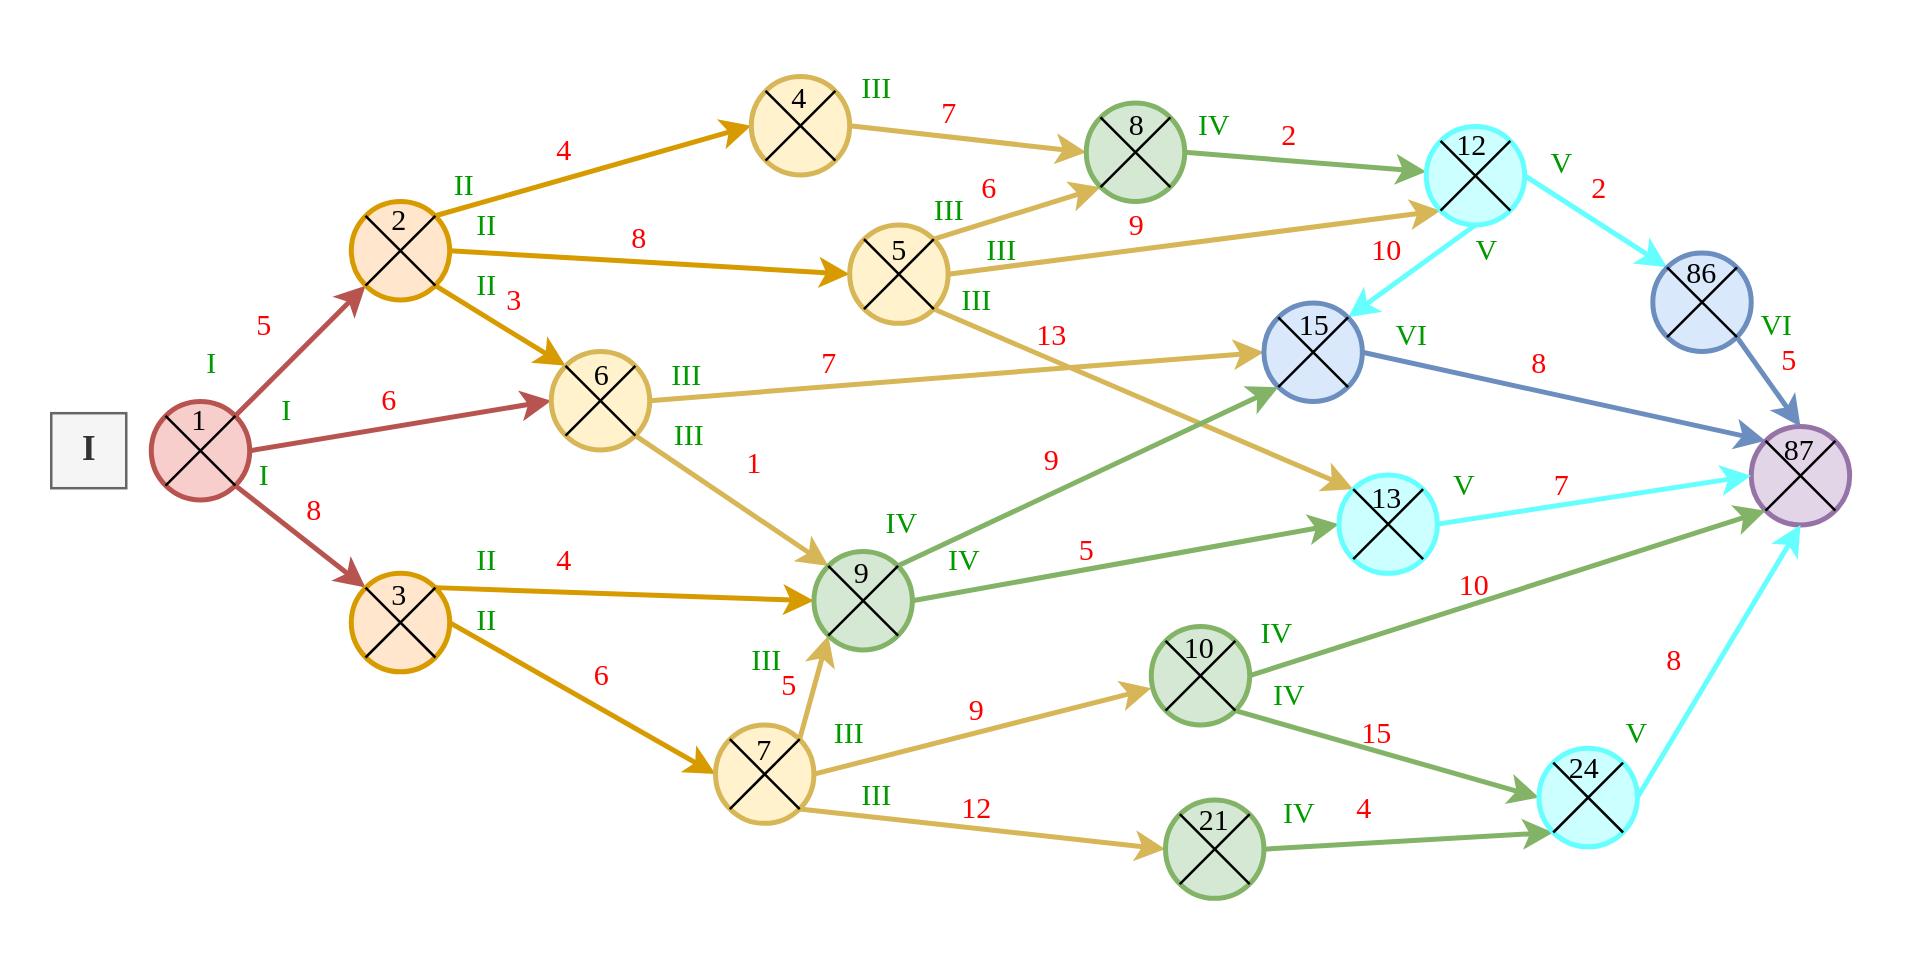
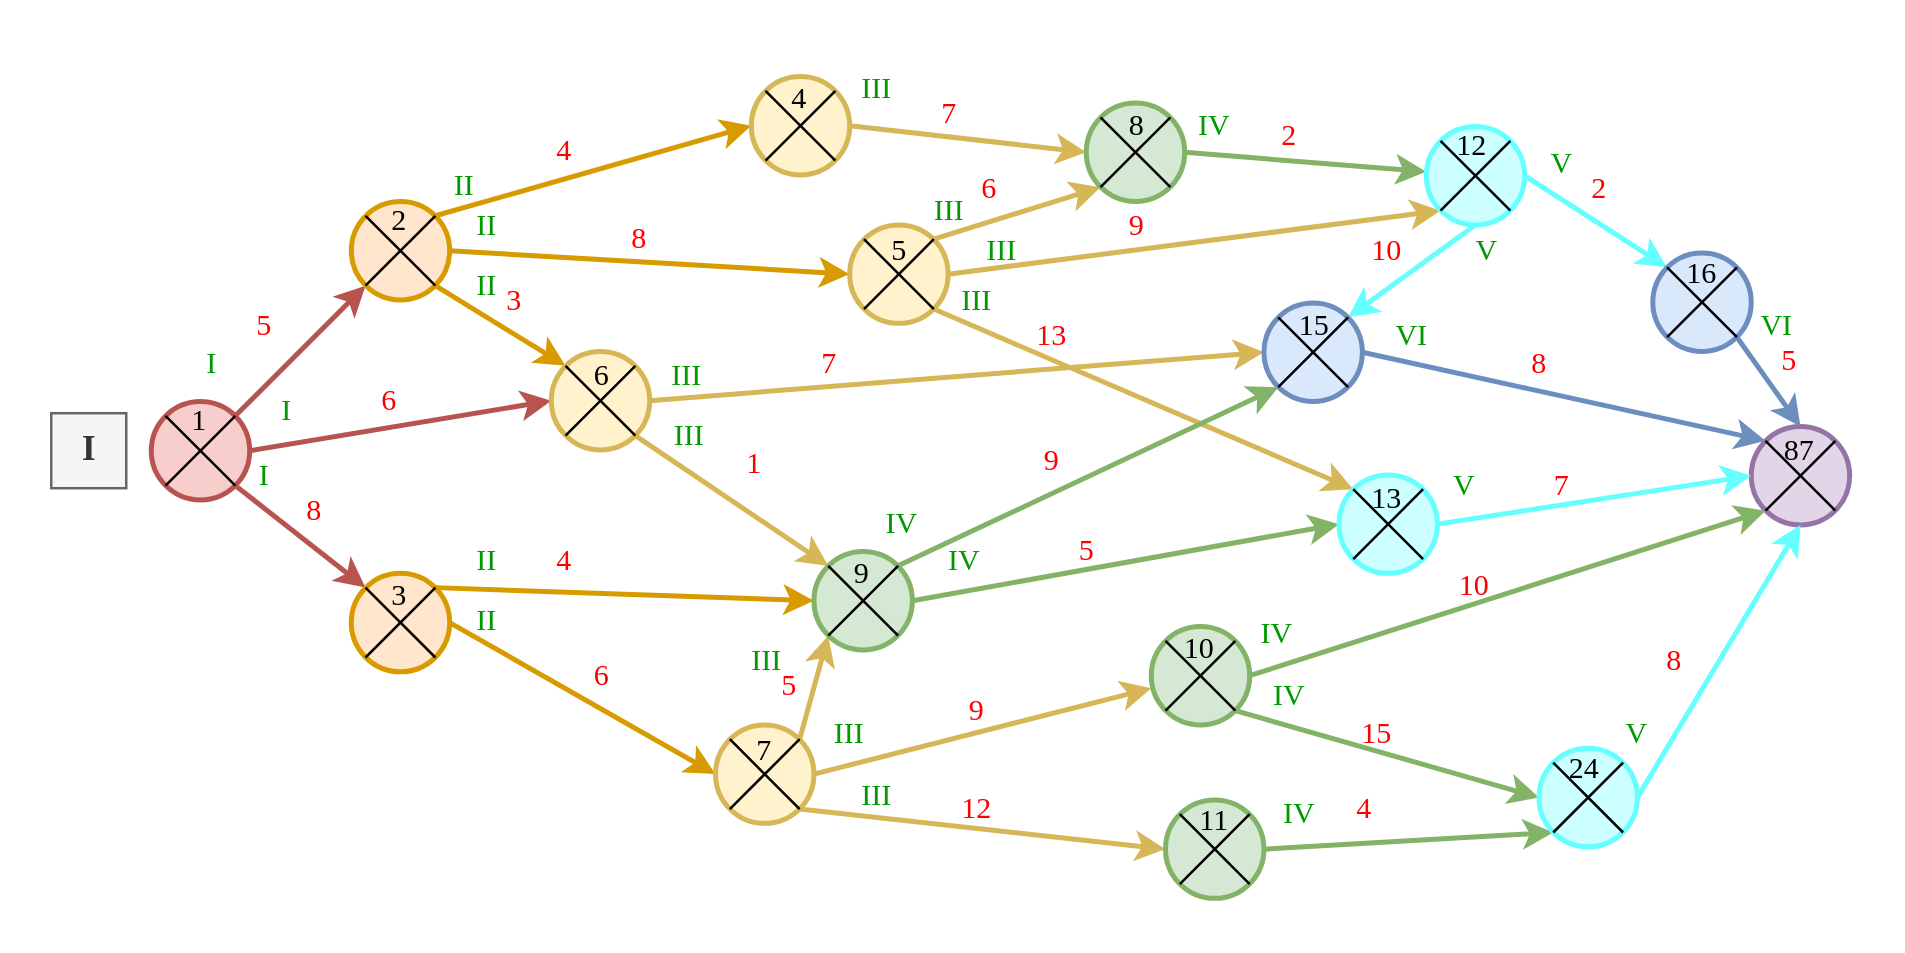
node "86": label "86" -> "16"
node "21": label "21" -> "11"
